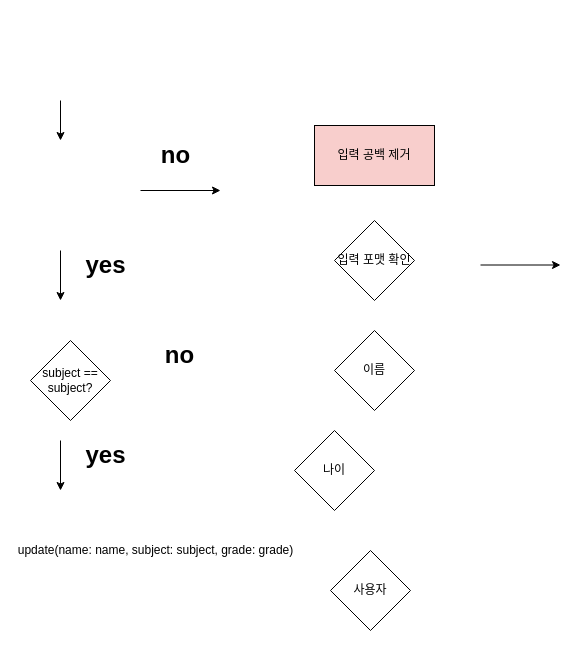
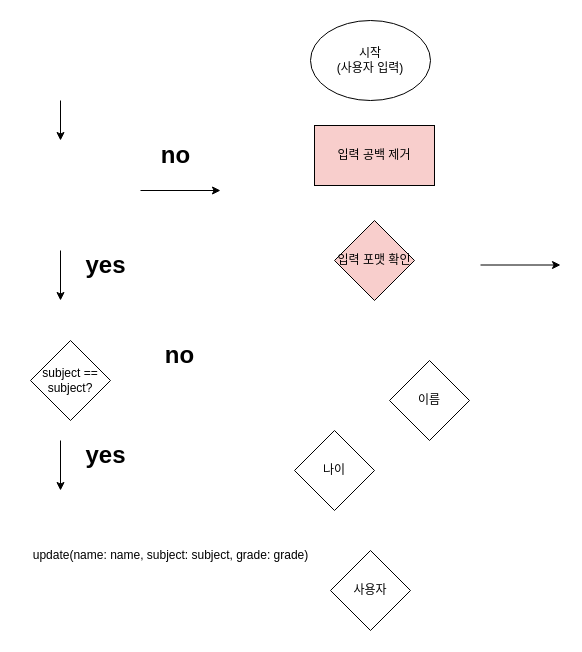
node "시작 (사용자 입력)": added
node "입력 포맷 확인": fillcolor #ffffff -> #f8cecc
node "이름": moved (375, 371) -> (430, 401)
node "update(name: name, subject: subject, grade: grade)": moved (156, 551) -> (171, 556)
